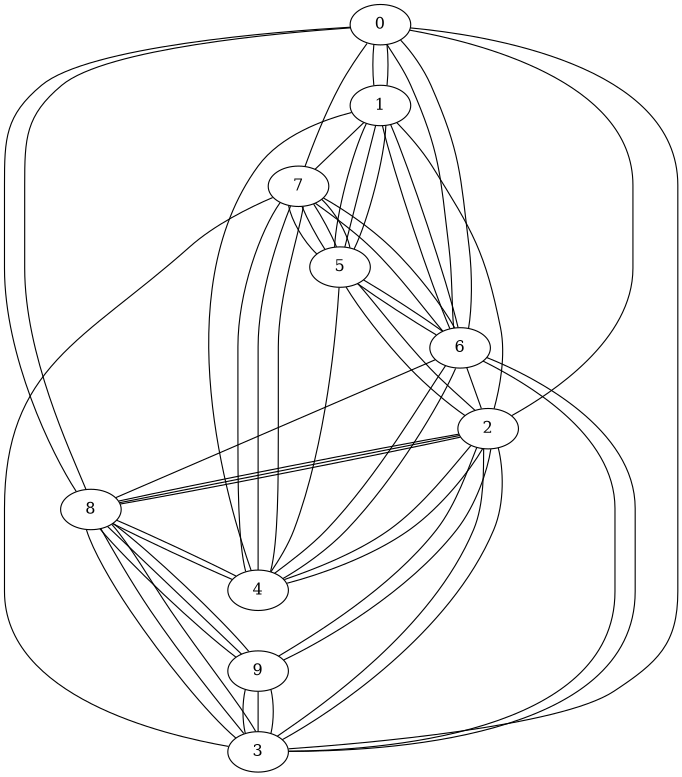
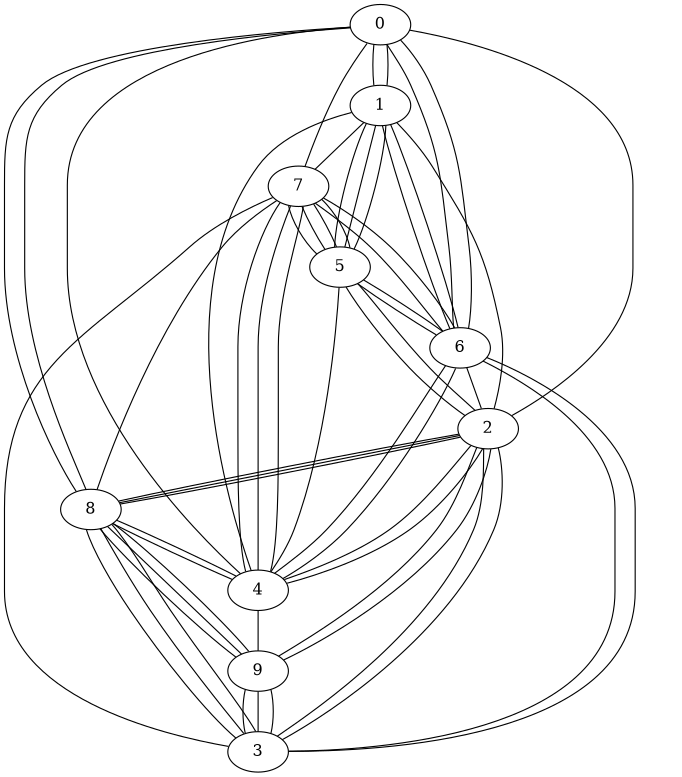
edge "6" -- "8": now "7" -- "8"
edge "0" -- "3": now "0" -- "4"
edge "4" -- "9": added
